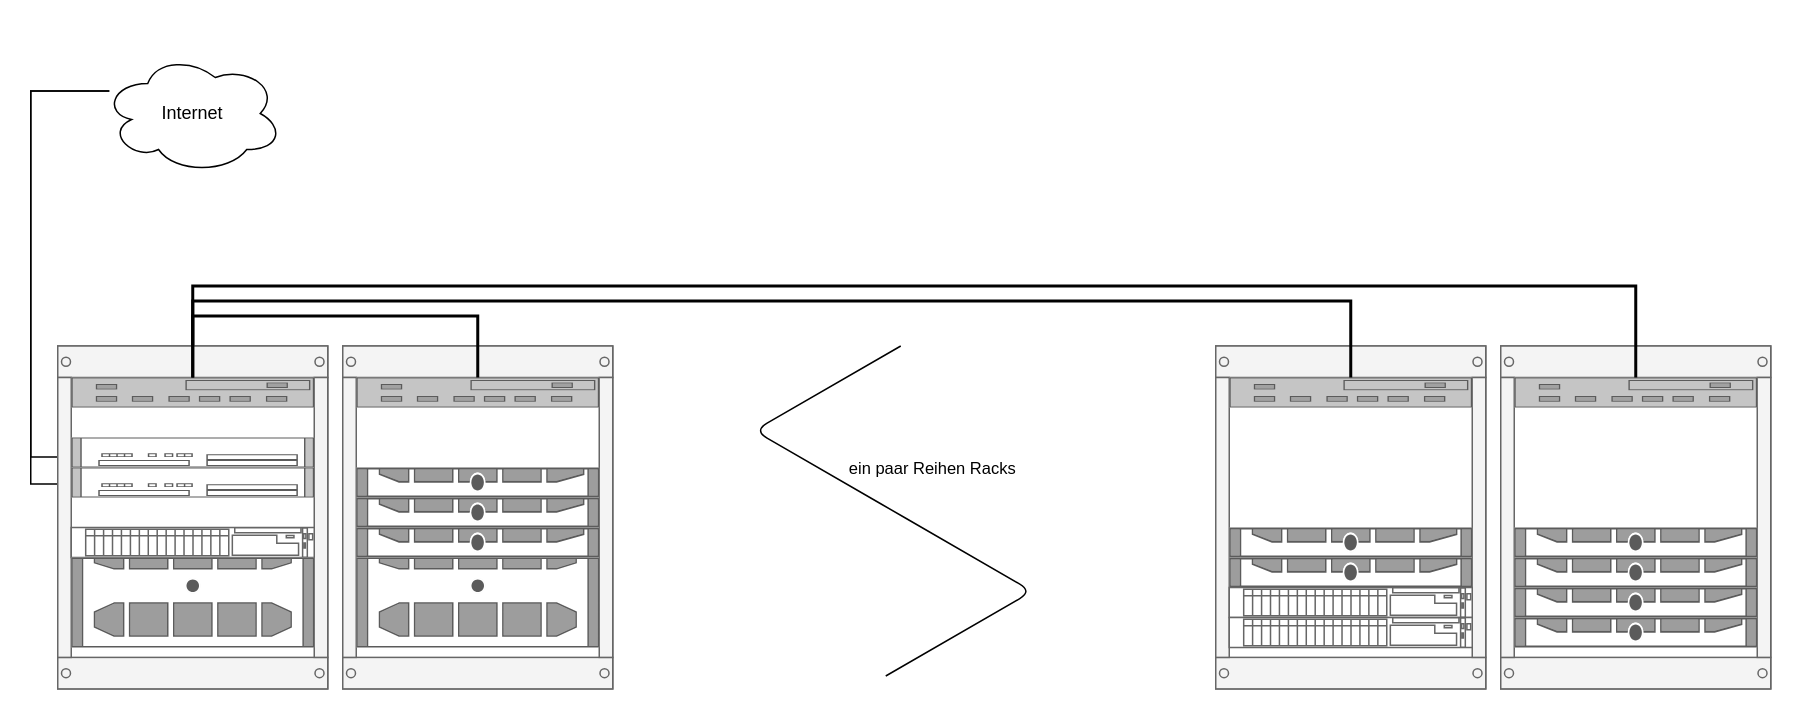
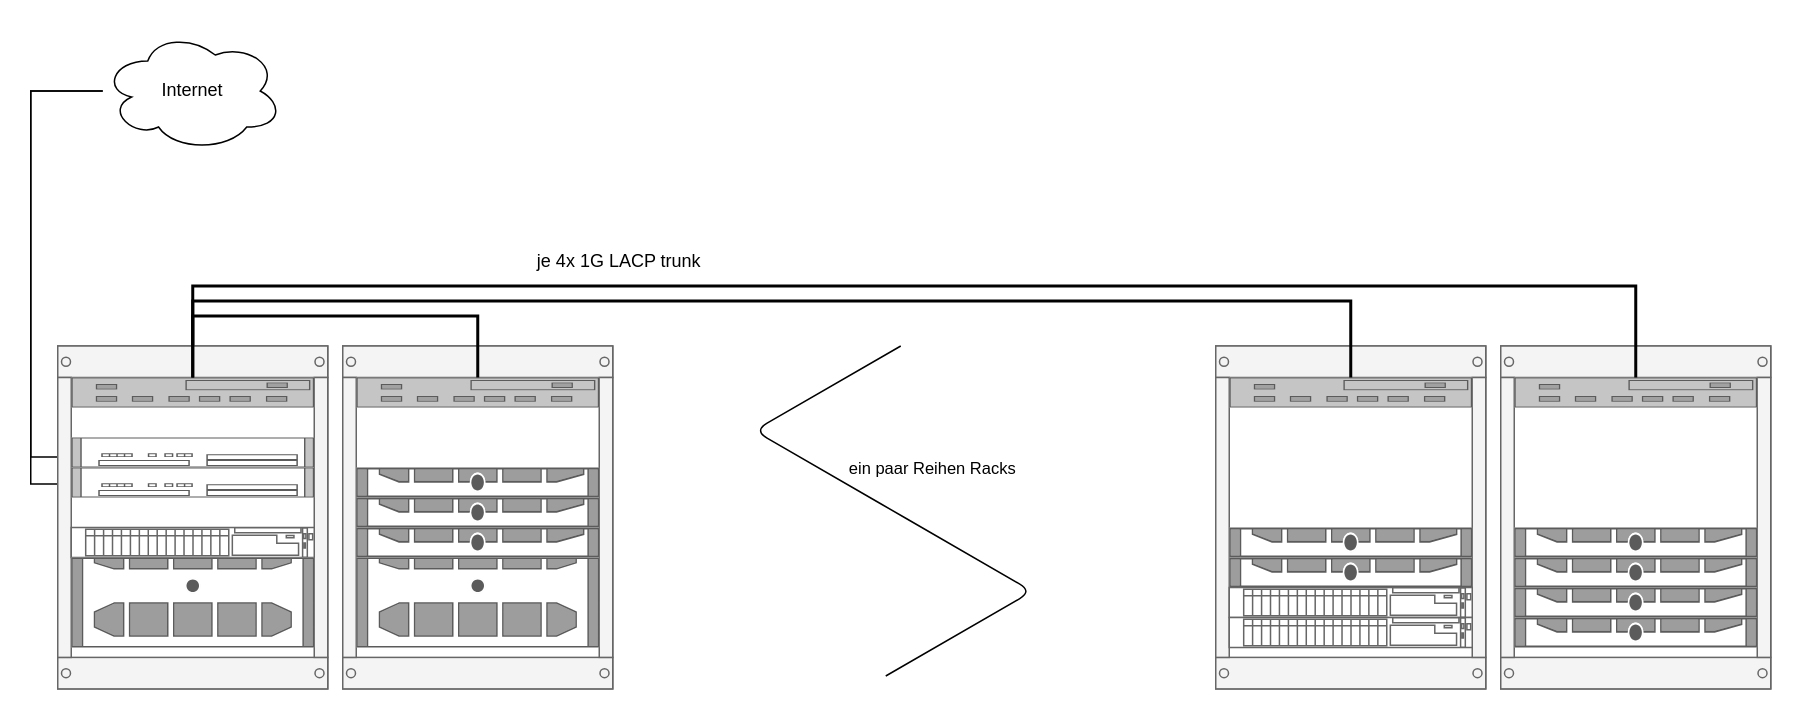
node "Internet": moved (193, 113) -> (193, 91)
node "je 4x 1G LACP trunk": added
